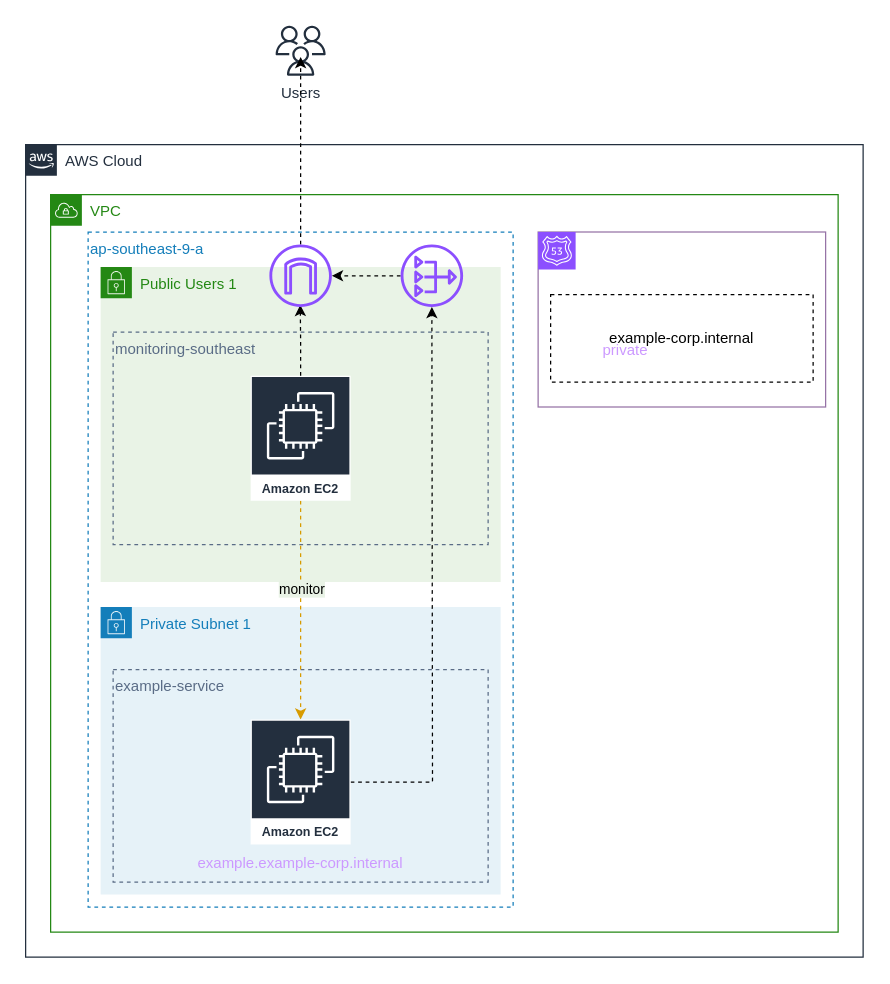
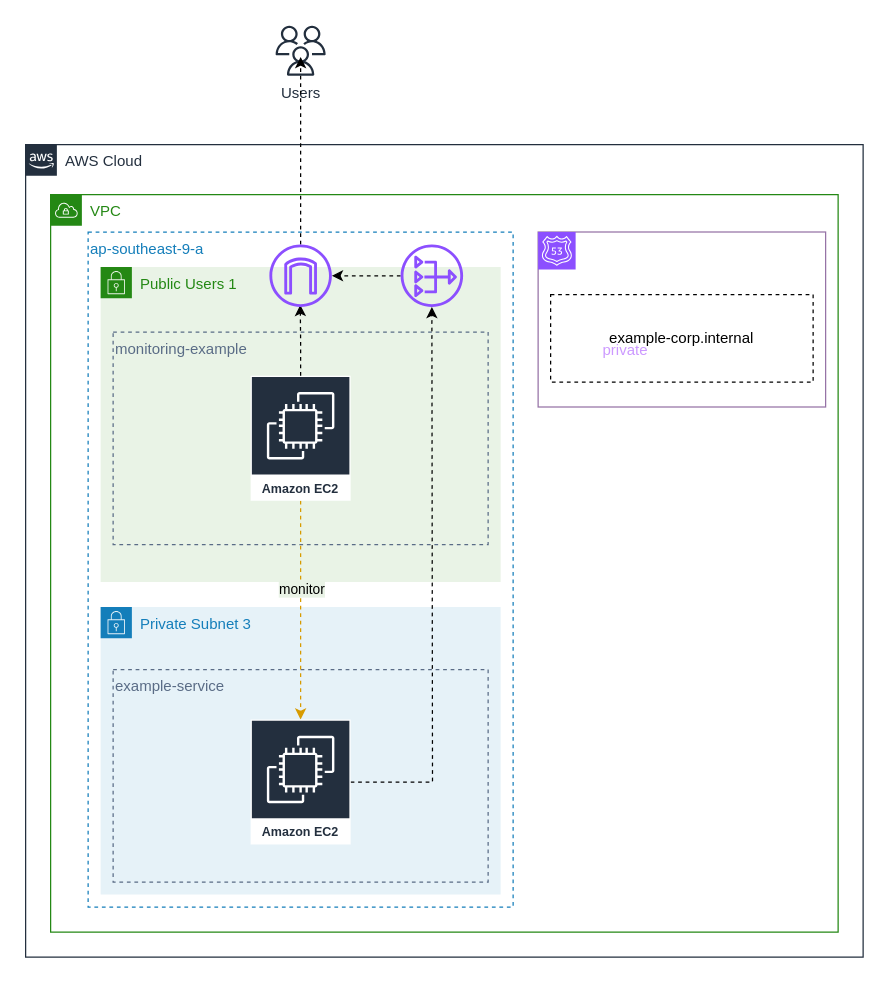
node "monitoring-southeast": label "monitoring-southeast" -> "monitoring-example"
node "Private Subnet 1": label "Private Subnet 1" -> "Private Subnet 3"
node "example.example-corp.internal": removed
